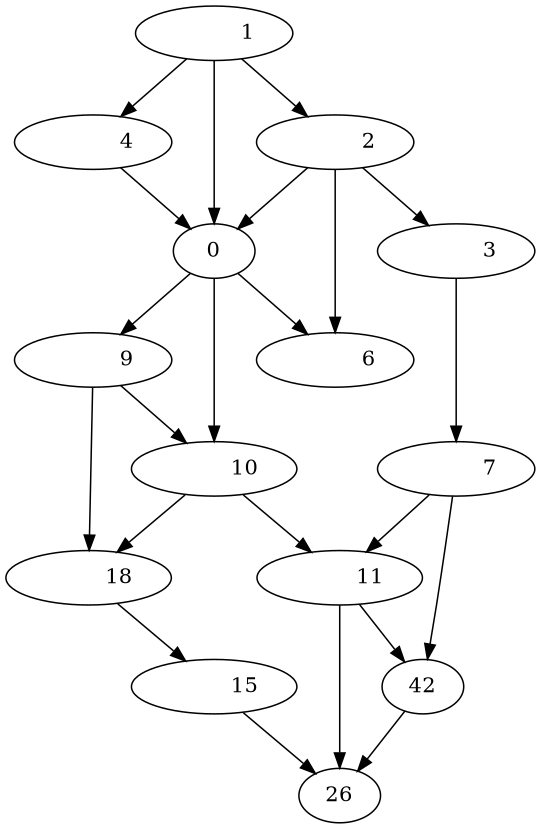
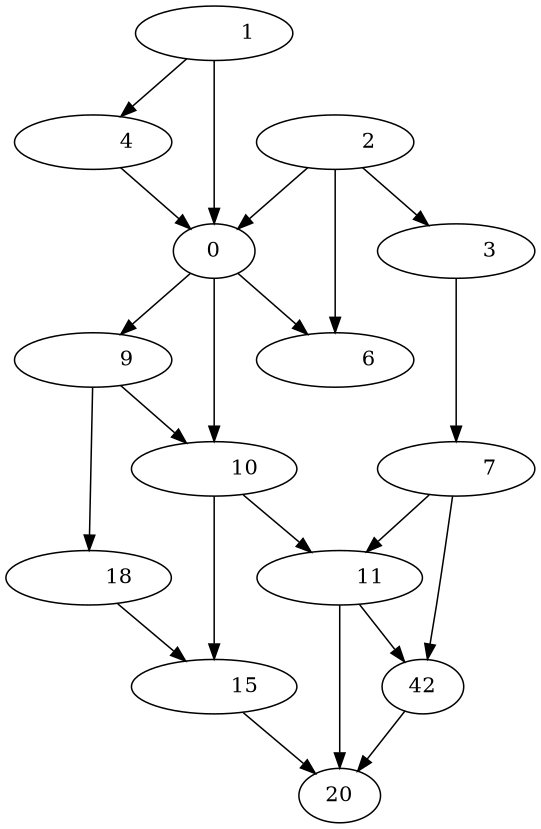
edge "1" -- "2": removed
edge "10" -- "18": now "10" -- "15"
node "26": label "26" -> "20"
